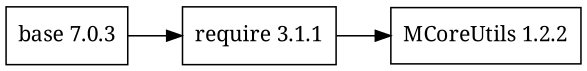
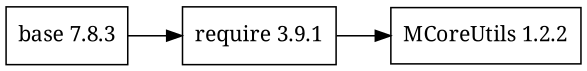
node "base 7.0.3": label "base 7.0.3" -> "base 7.8.3"
node "require 3.1.1": label "require 3.1.1" -> "require 3.9.1"
